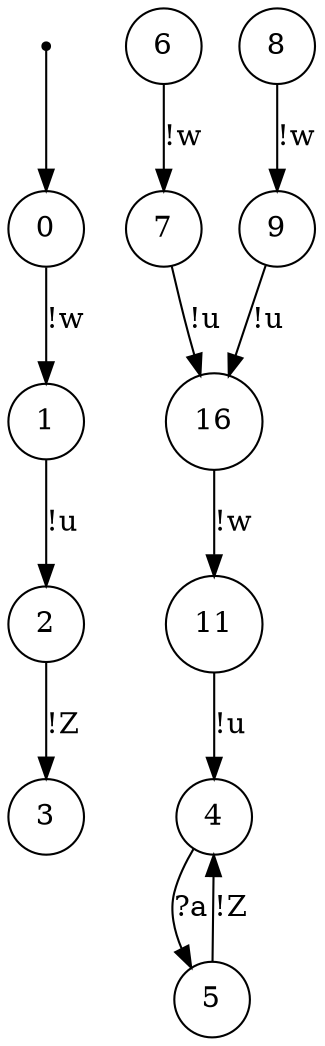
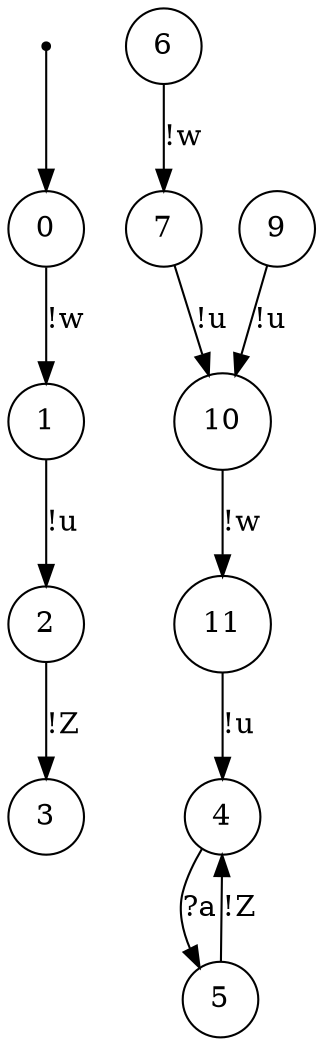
node "8": removed
node "16": label "16" -> "10"
